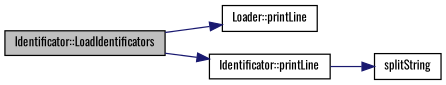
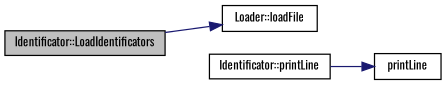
node "Loader::printLine": label "Loader::printLine" -> "Loader::loadFile"
edge "Identificator::LoadIdentificators" -> "Identificator::printLine": removed
node "splitString": label "splitString" -> "printLine"
